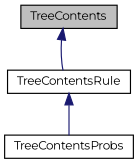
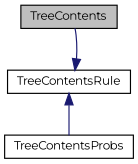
edge "TreeContentsRule" -> "TreeContents": reversed
